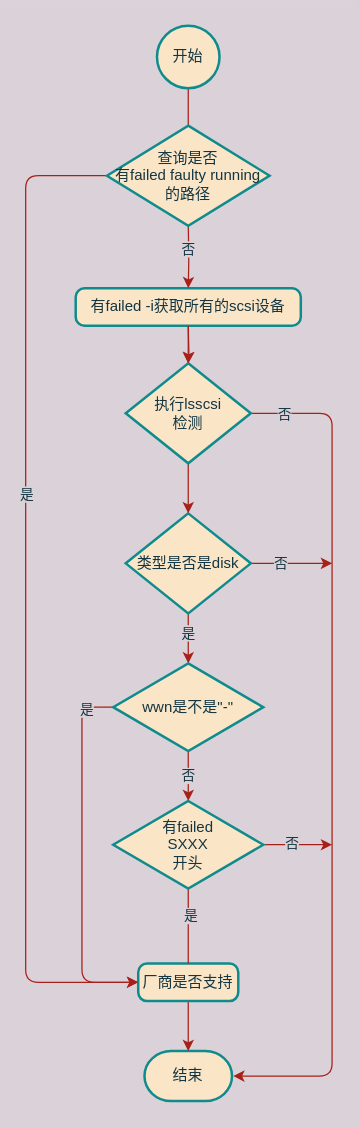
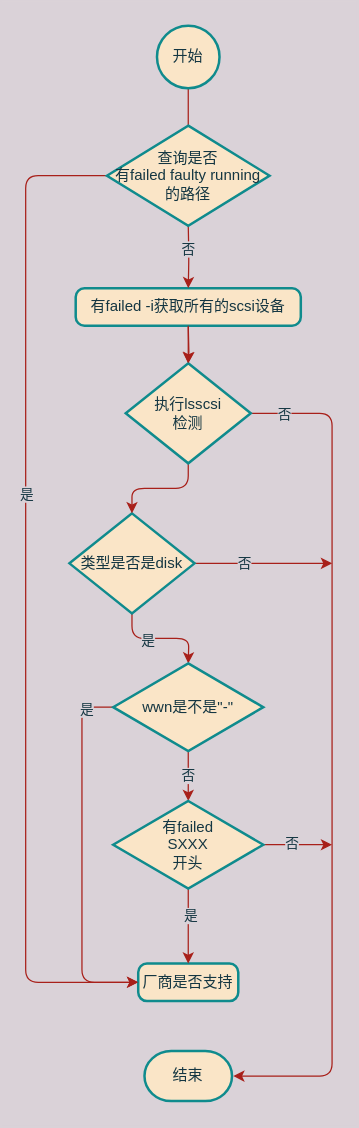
node "类型是否是disk": moved (188, 563) -> (132, 563)
edge "有failed SXXX 开头" -- "厂商是否支持": arrowhead none -> classic
edge "厂商是否支持" -> "结束": removed
